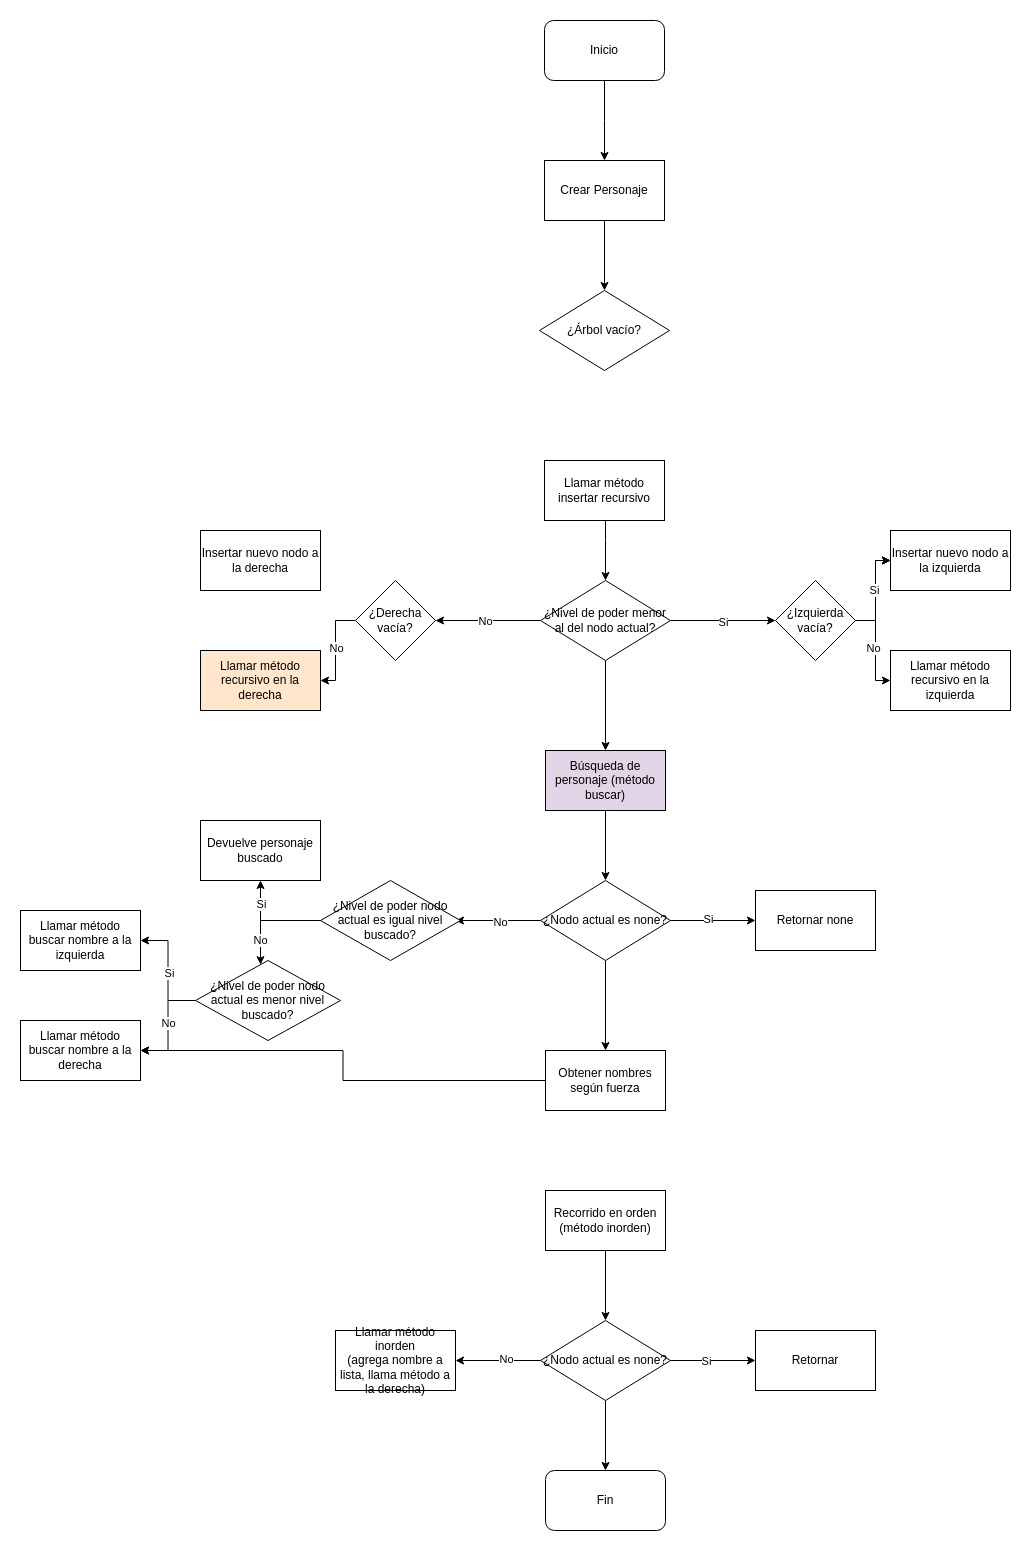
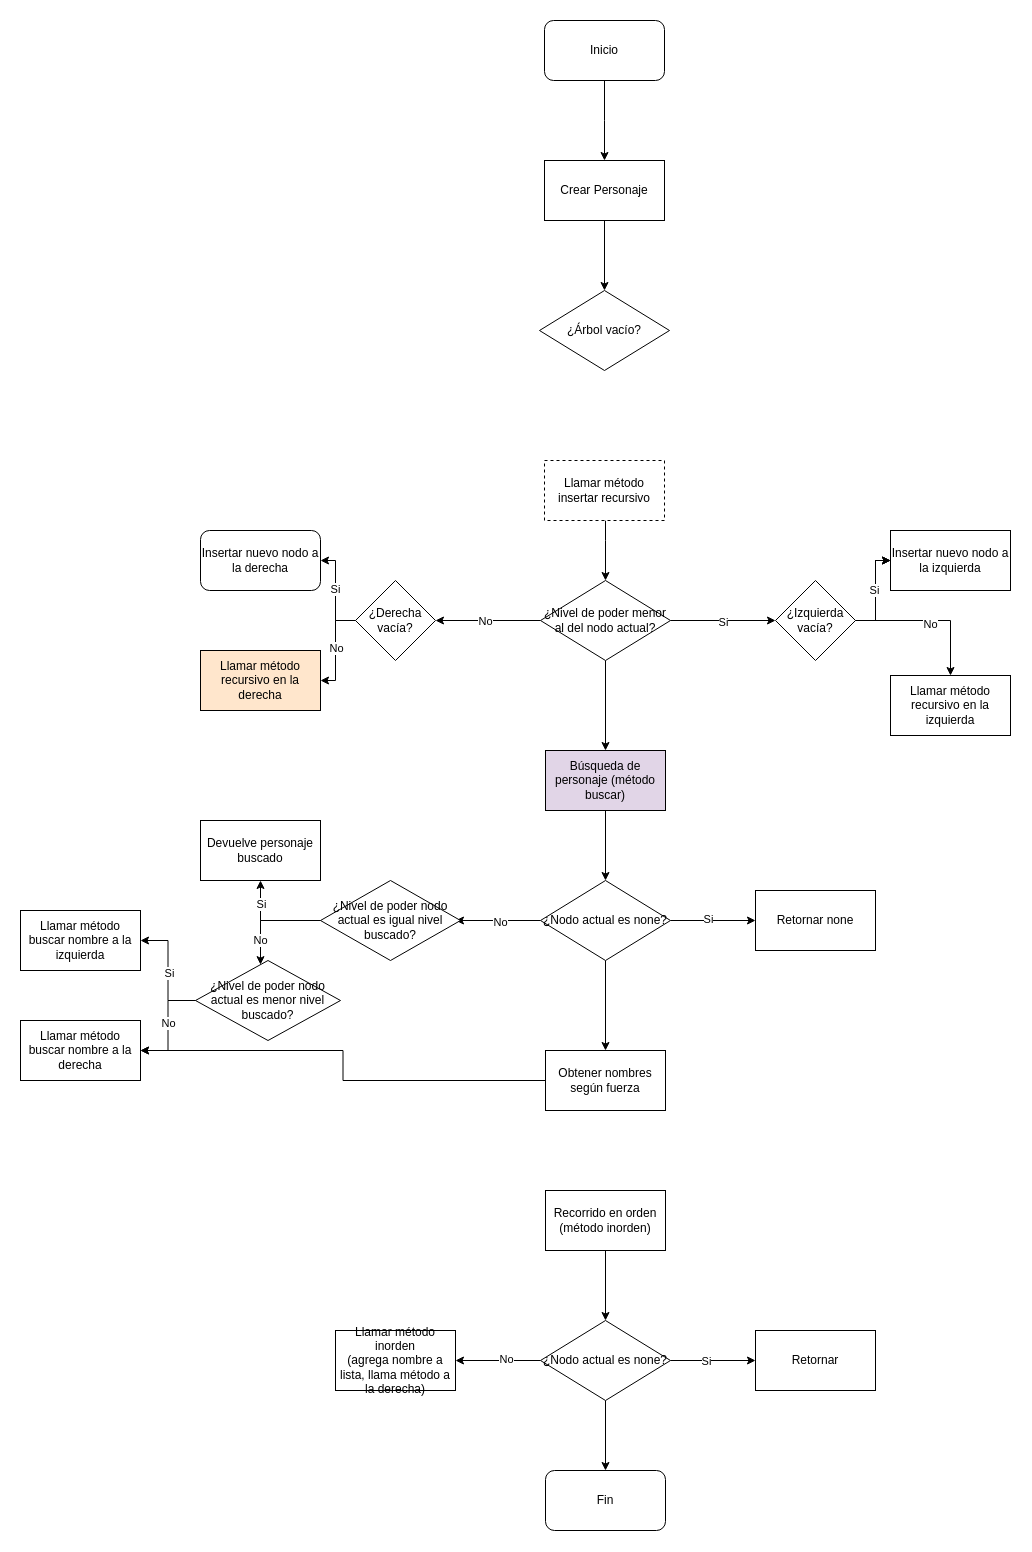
node "Llamar método insertar recursivo": style solid -> dashed
node "Insertar nuevo nodo a la derecha": shape rectangle -> rounded rectangle
edge "¿Derecha vacía?" -> "Insertar nuevo nodo a la derecha": added, label "Si"
node "Llamar método recursivo en la izquierda": moved (951, 681) -> (951, 706)
